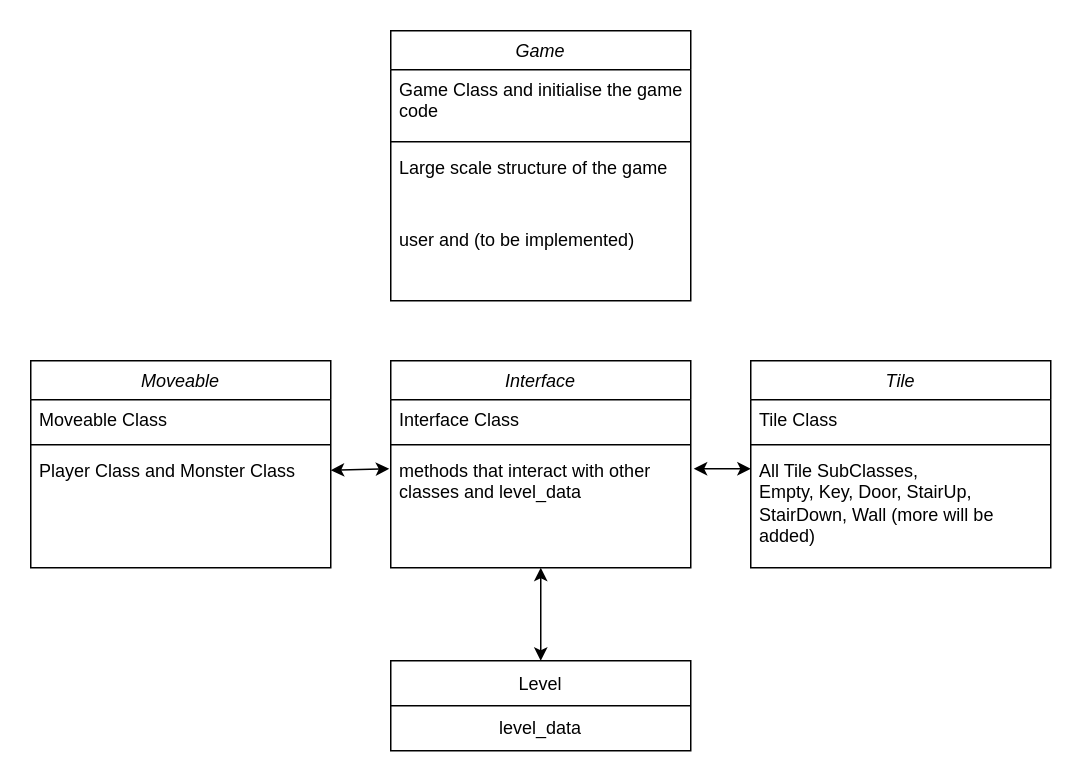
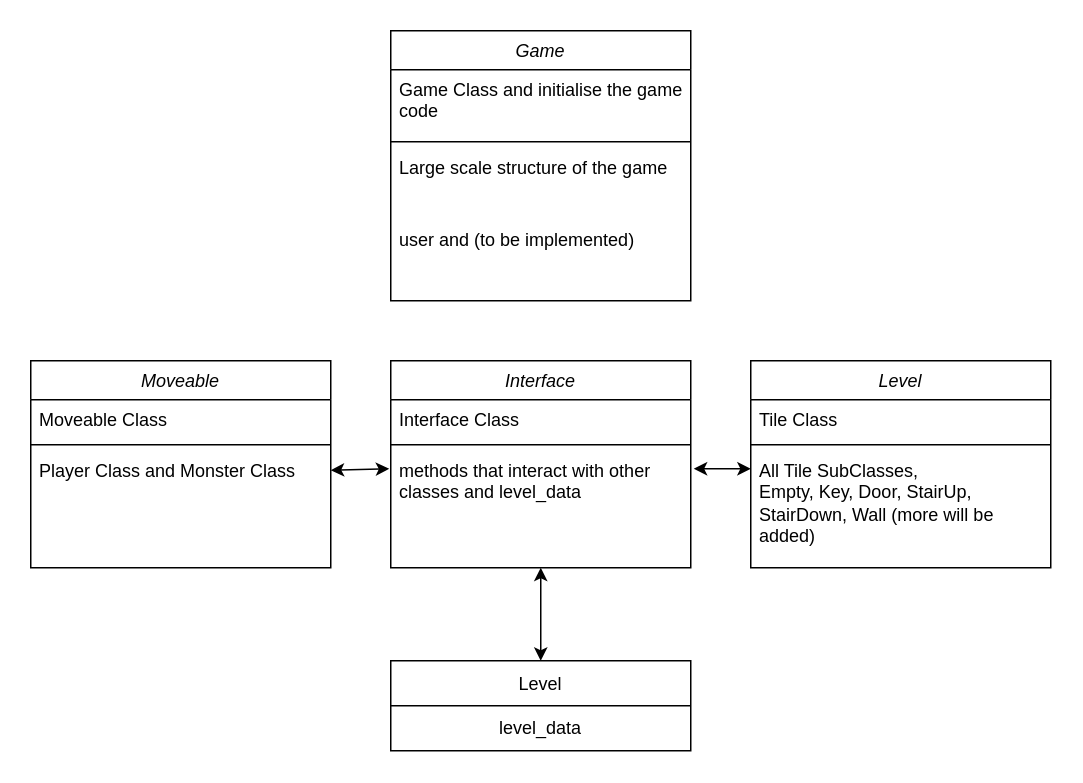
node "Tile": label "Tile" -> "Level"
